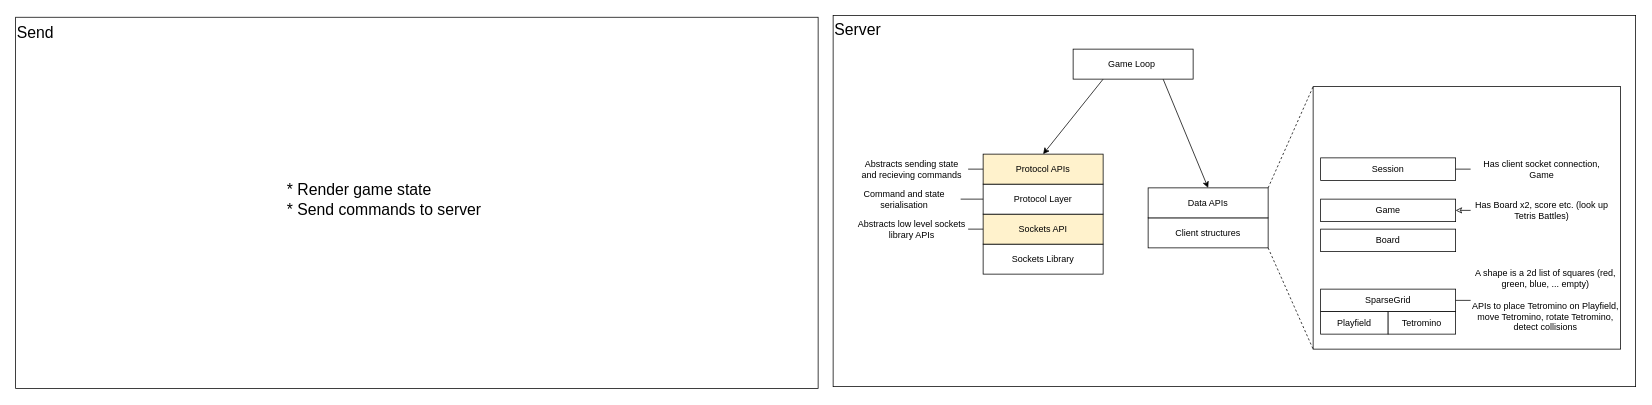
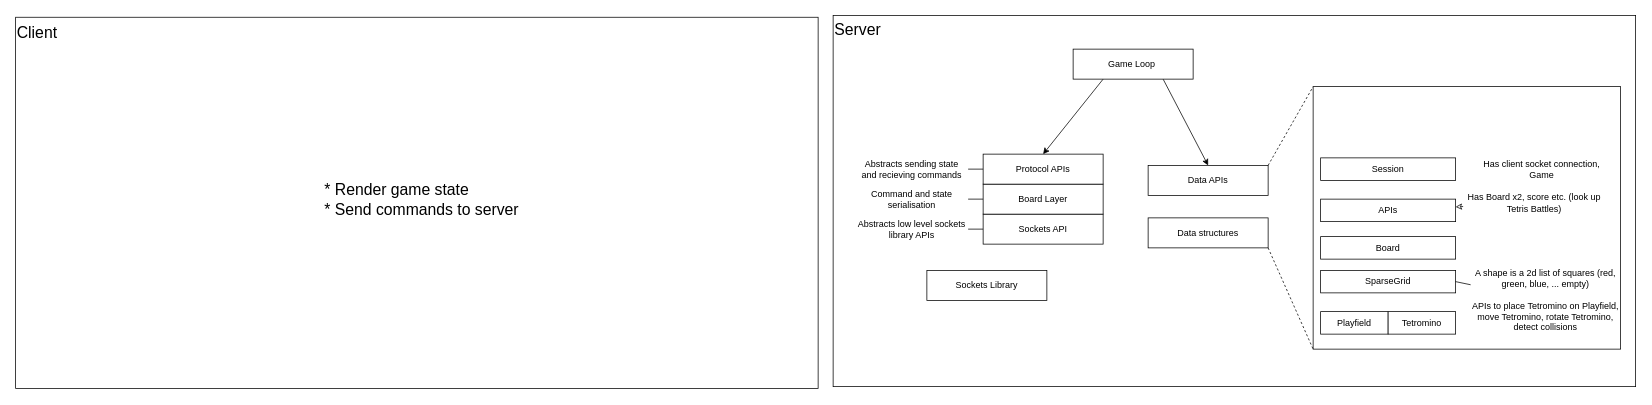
node "Send": label "Send" -> "Client"
node "Protocol APIs": fillcolor #fff2cc -> #ffffff
edge "Session" -- "Has client socket connection, Game": removed
node "* Render game state * Send commands to server": moved (387, 199) -> (424, 199)
node "Command and state serialisation": moved (904, 199) -> (912, 199)
node "Protocol Layer": label "Protocol Layer" -> "Board Layer"
node "Data APIs": moved (1208, 203) -> (1208, 180)
node "Game": label "Game" -> "APIs"
node "Has Board x2, score etc. (look up Tetris Battles)": moved (1542, 210) -> (1534, 203)
node "Sockets API": fillcolor #fff2cc -> #ffffff
node "Client structures": label "Client structures" -> "Data structures"
node "Board": moved (1388, 240) -> (1388, 248)
node "Sockets Library": moved (1043, 259) -> (987, 285)
node "SparseGrid": moved (1388, 300) -> (1388, 282)
